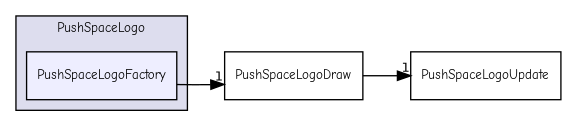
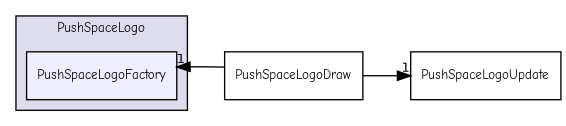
edge "PushSpaceLogoFactory" -> "PushSpaceLogoDraw": reversed
